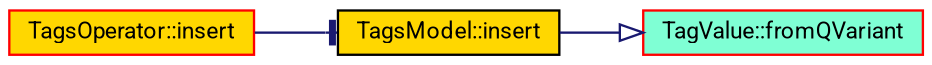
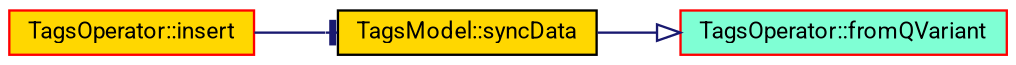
node "TagsModel::insert": label "TagsModel::insert" -> "TagsModel::syncData"
node "TagValue::fromQVariant": label "TagValue::fromQVariant" -> "TagsOperator::fromQVariant"
